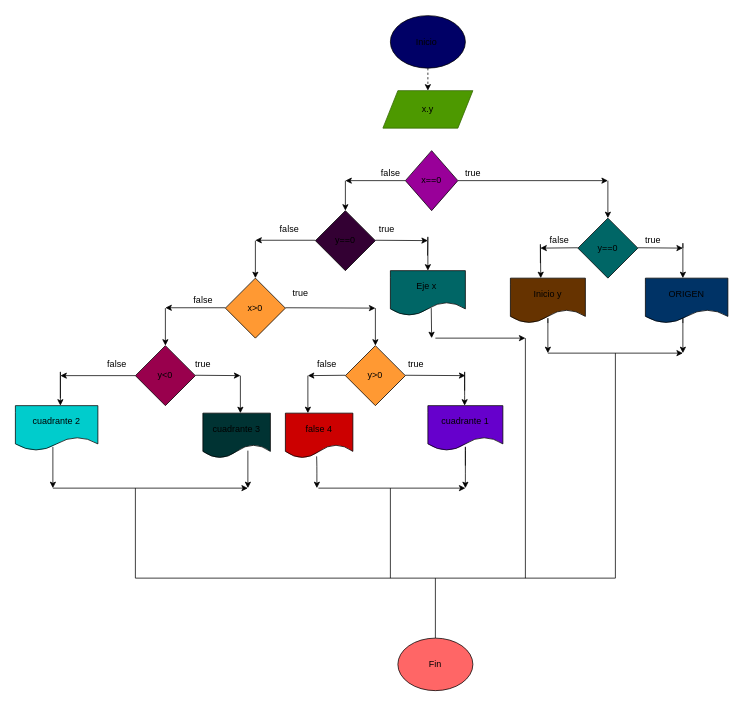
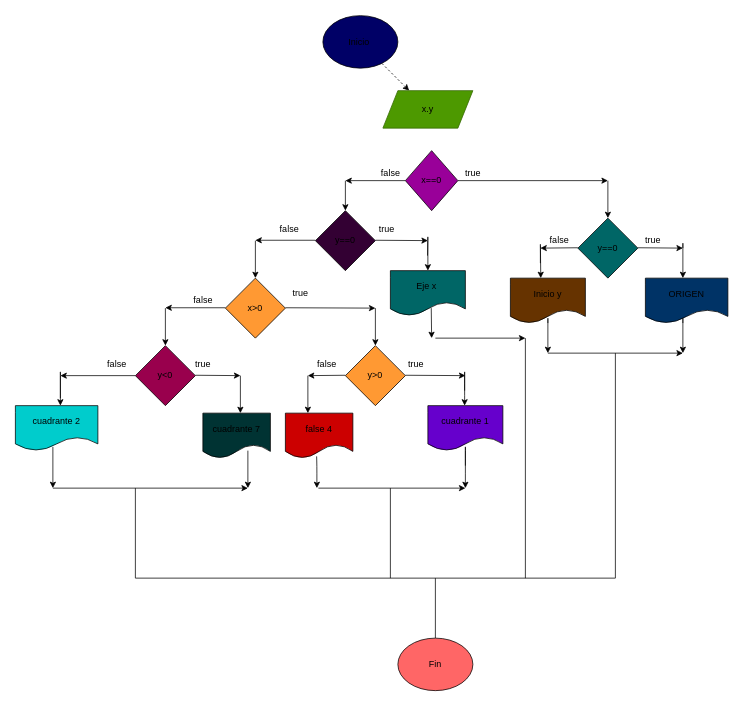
node "Inicio": moved (428, 42) -> (360, 42)
node "cuadrante 3": label "cuadrante 3" -> "cuadrante 7"
